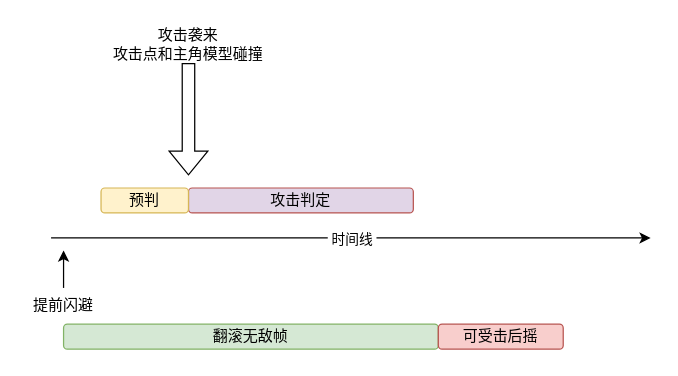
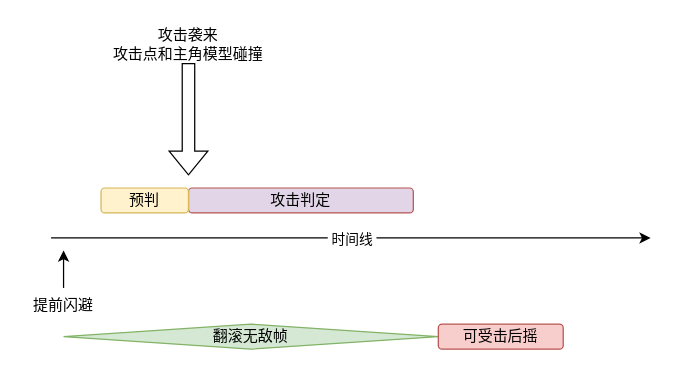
node "翻滚无敌帧": shape rounded rectangle -> diamond
